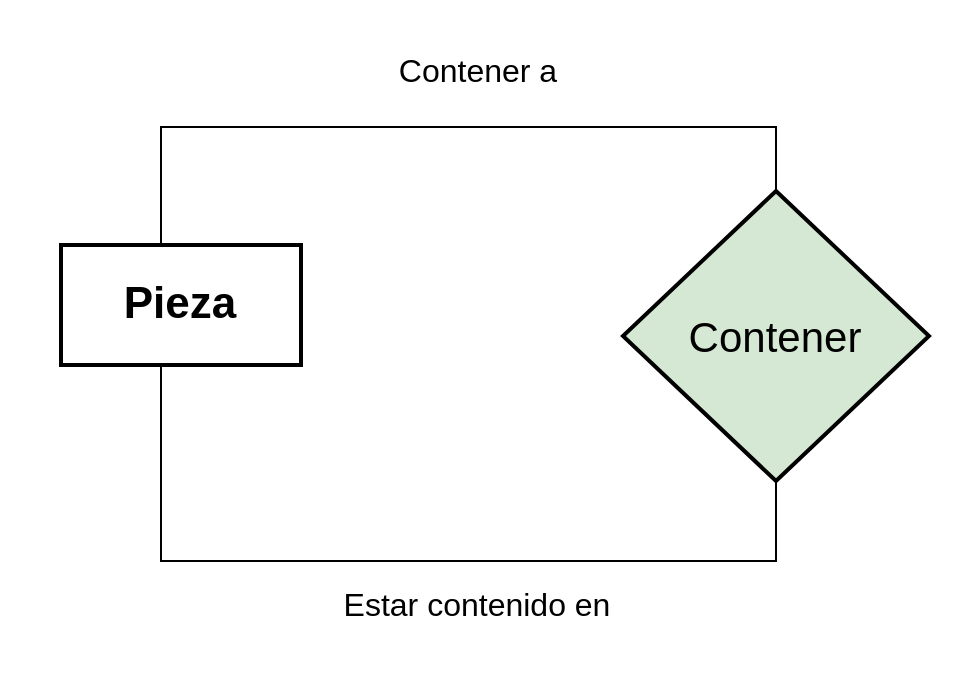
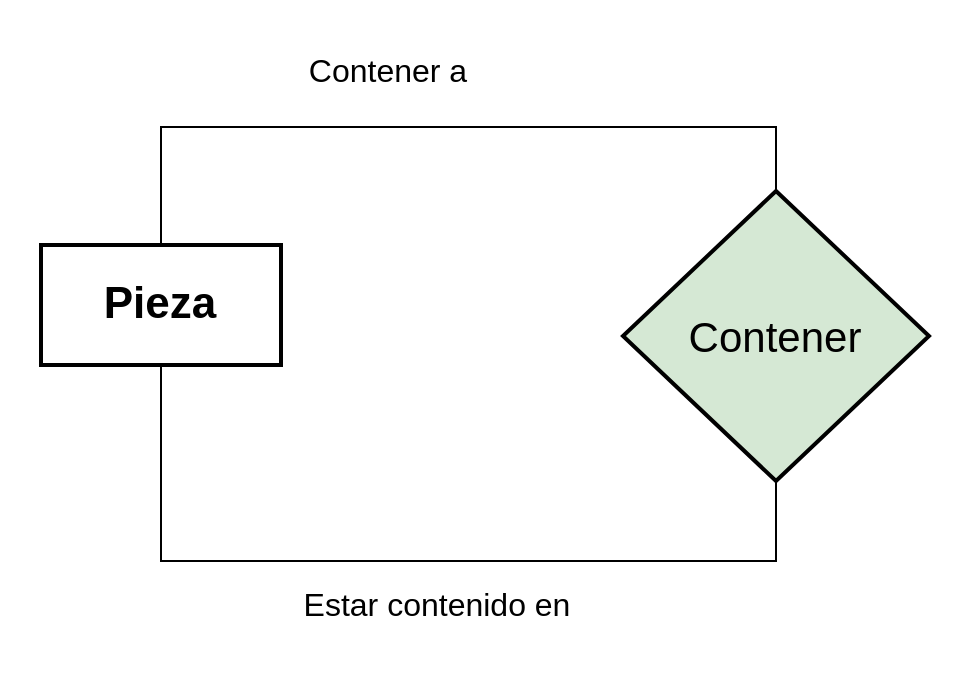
node "Contener a": moved (478, 71) -> (388, 71)
node "Pieza": moved (181, 305) -> (161, 305)
node "Estar contenido en": moved (478, 605) -> (438, 605)
